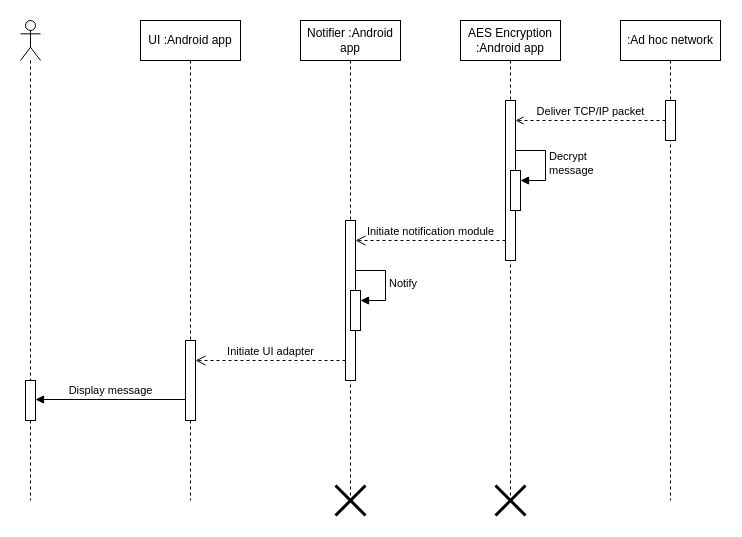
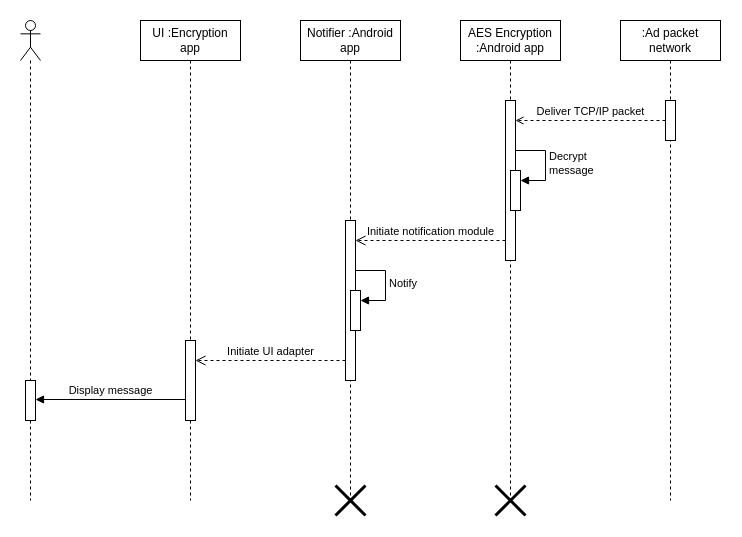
node "UI :Android app": label "UI :Android app" -> "UI :Encryption app"
node ":Ad hoc network": label ":Ad hoc network" -> ":Ad packet network"
